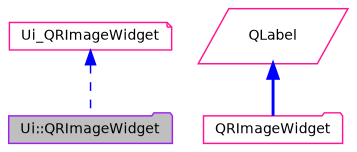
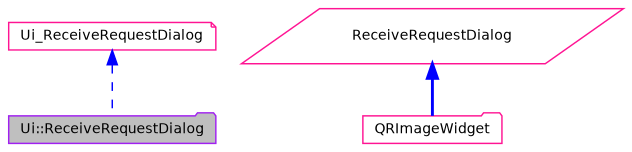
node "Ui_QRImageWidget": label "Ui_QRImageWidget" -> "Ui_ReceiveRequestDialog"
node "QLabel": label "QLabel" -> "ReceiveRequestDialog"
node "Ui::QRImageWidget": label "Ui::QRImageWidget" -> "Ui::ReceiveRequestDialog"
